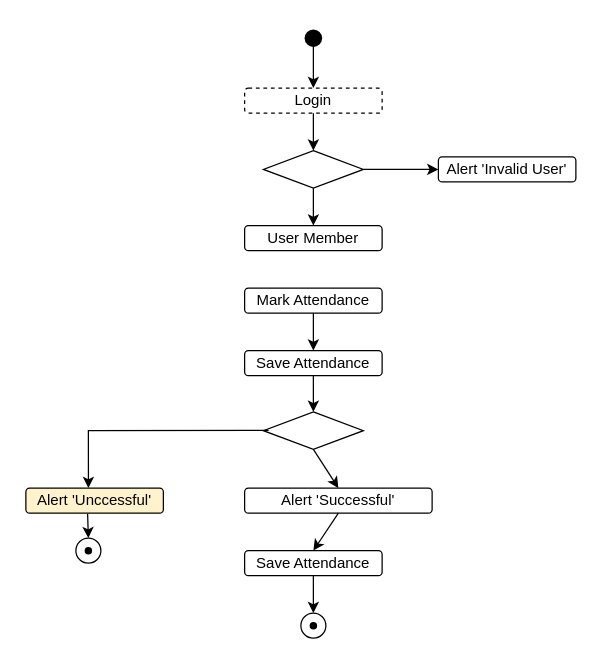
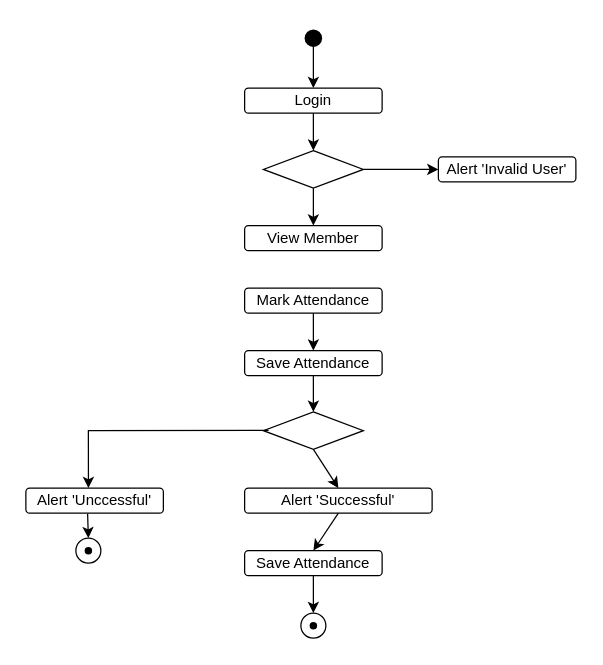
node "Login": style dashed -> solid
node "User Member": label "User Member" -> "View Member"
node "Alert 'Unccessful'": fillcolor #fff2cc -> #ffffff
